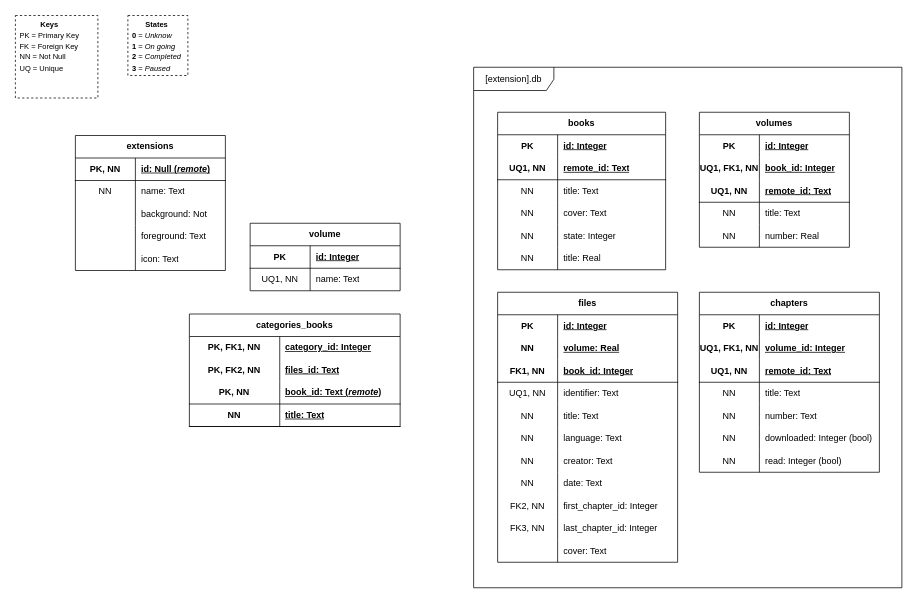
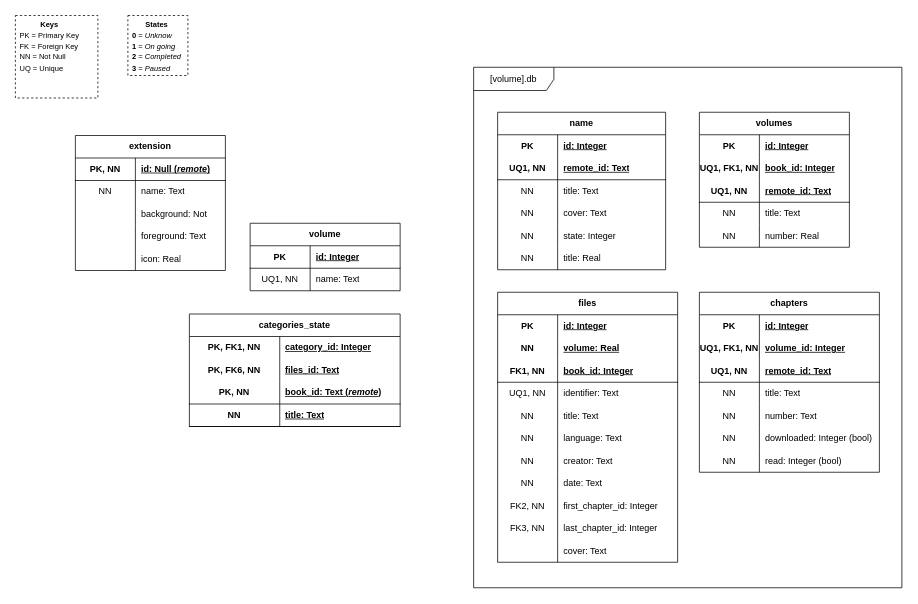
node "[extension].db": label "[extension].db" -> "[volume].db"
node "books": label "books" -> "name"
node "extensions": label "extensions" -> "extension"
node "icon: Text": label "icon: Text" -> "icon: Real"
node "categories_books": label "categories_books" -> "categories_state"
node "PK, FK2, NN": label "PK, FK2, NN" -> "PK, FK6, NN"
